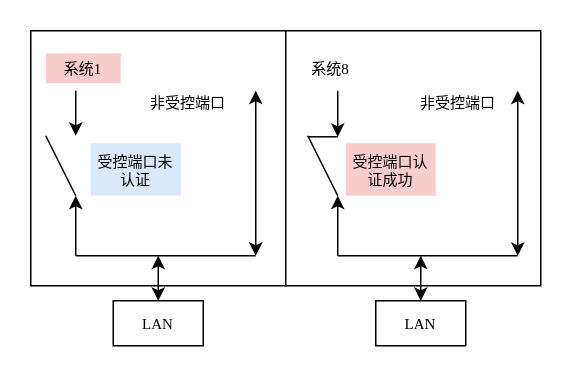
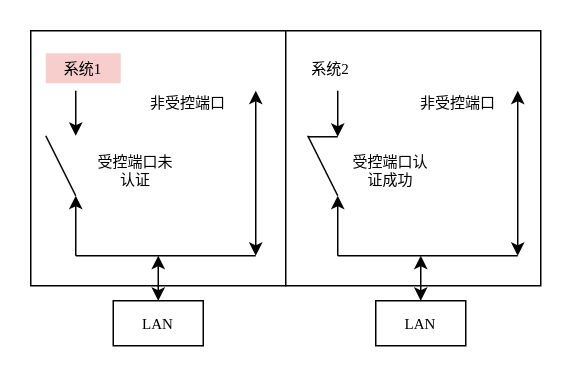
node "系统8": label "系统8" -> "系统2"
node "受控端口未认证": fillcolor #dae8fc -> #ffffff
node "受控端口认证成功": fillcolor #f8cecc -> #ffffff
